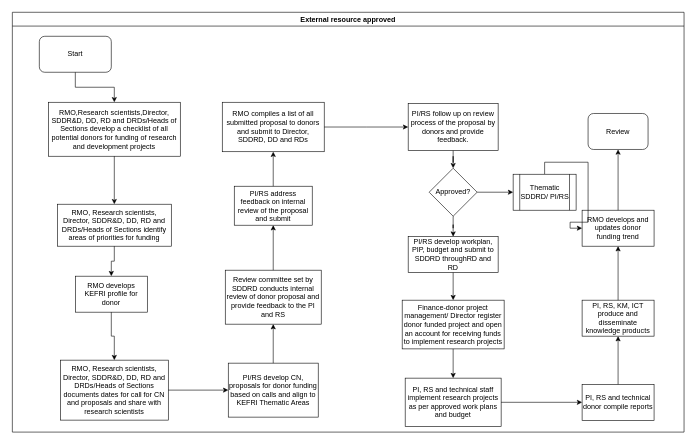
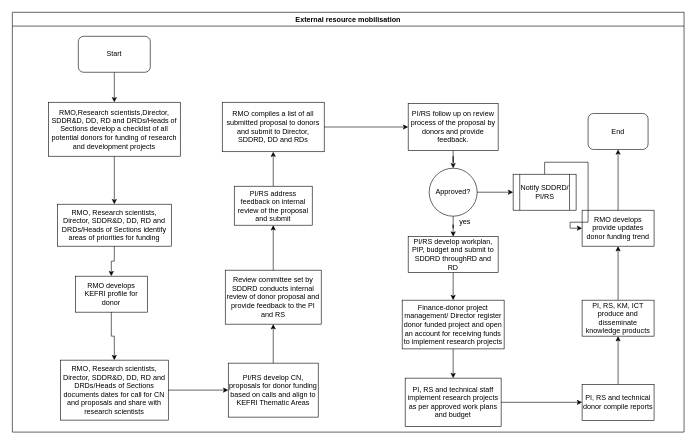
node "External resource approved": label "External resource approved" -> "External resource mobilisation"
node "Start": moved (75, 54) -> (114, 54)
node "Review": label "Review" -> "End"
node "Approved?": shape diamond -> ellipse
node "Thematic SDDRD/ PI/RS": label "Thematic SDDRD/ PI/RS" -> "Notify SDDRD/ PI/RS"
node "yes": added
node "RMO develops and updates donor funding trend": label "RMO develops and updates donor funding trend" -> "RMO develops provide updates donor funding trend"
